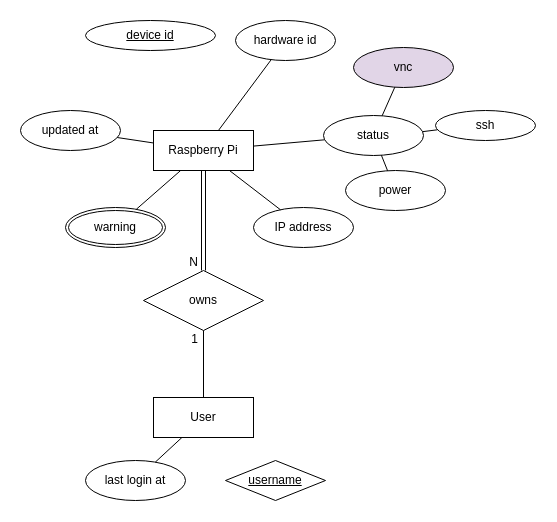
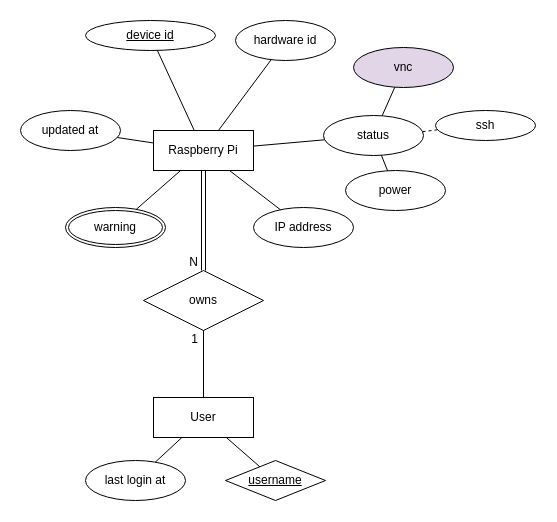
edge "device id" -- "Raspberry Pi": added
edge "ssh" -- "status": style solid -> dashed
edge "User" -- "username": added
